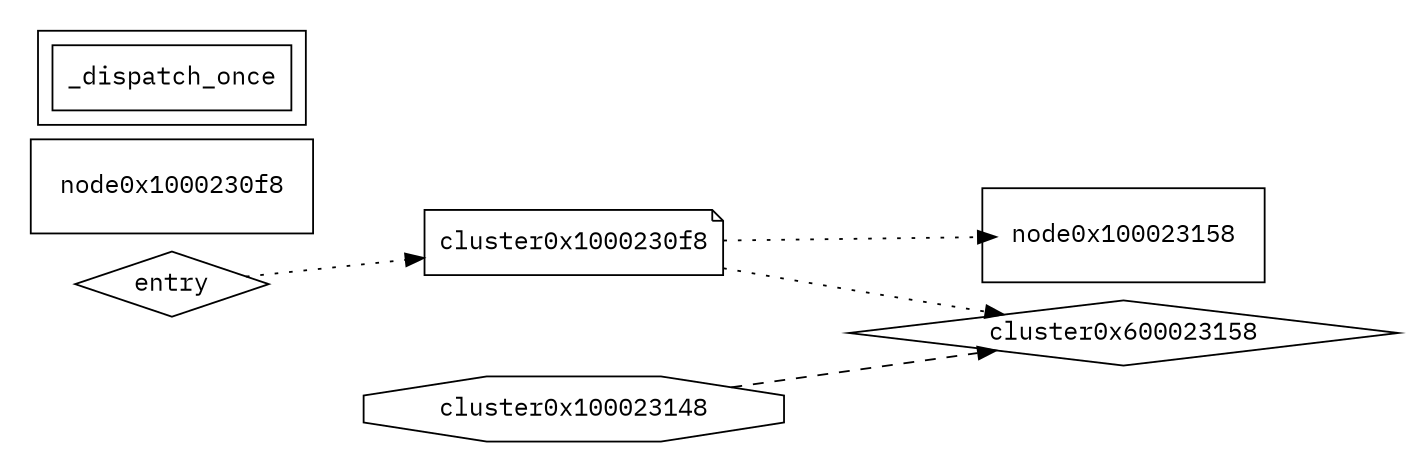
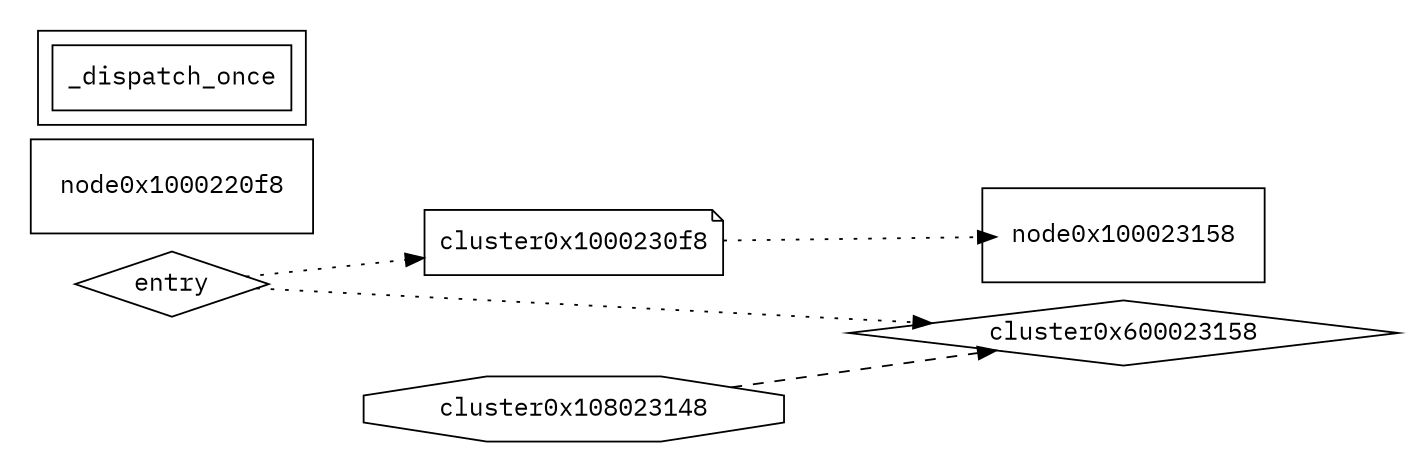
node "node0x1000230f8": label "node0x1000230f8" -> "node0x1000220f8"
edge "cluster0x1000230f8" -> "cluster0x600023158": now "entry" -> "cluster0x600023158"
node "cluster0x100023148": label "cluster0x100023148" -> "cluster0x108023148"
